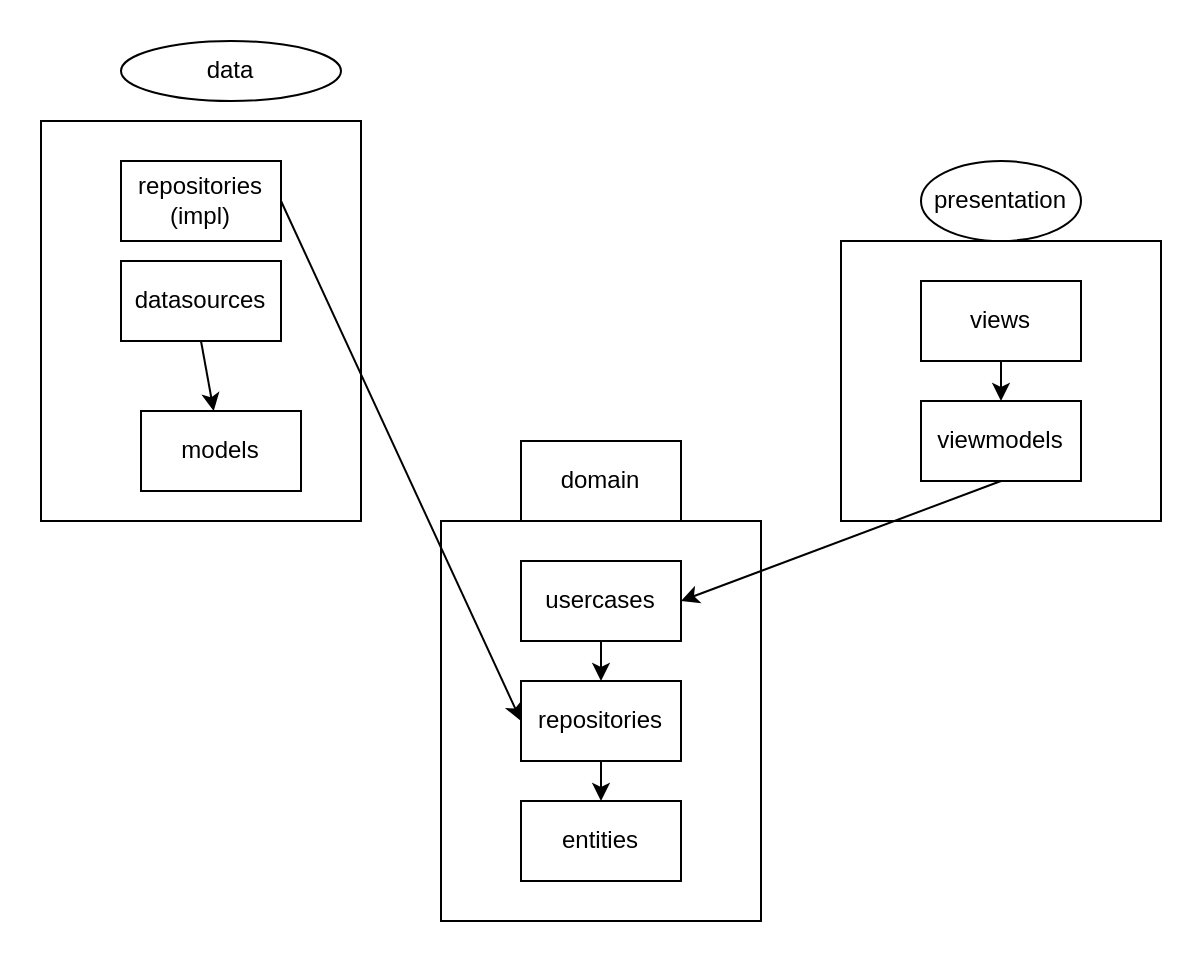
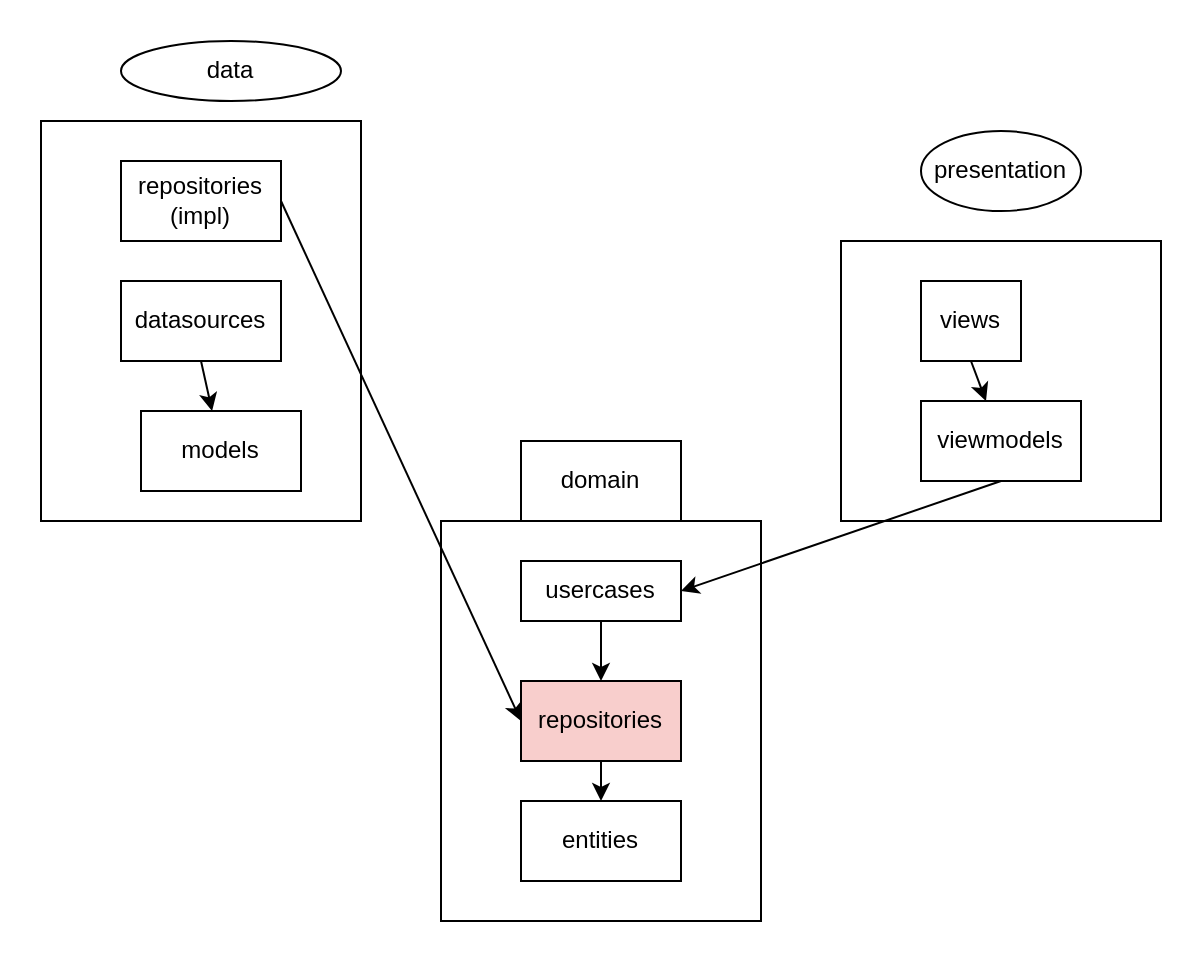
node "presentation": moved (1001, 201) -> (1001, 171)
node "datasources": moved (201, 301) -> (201, 321)
node "views": size 160x80 -> 100x80
node "usercases": size 160x80 -> 160x60
node "repositories": fillcolor #ffffff -> #f8cecc
